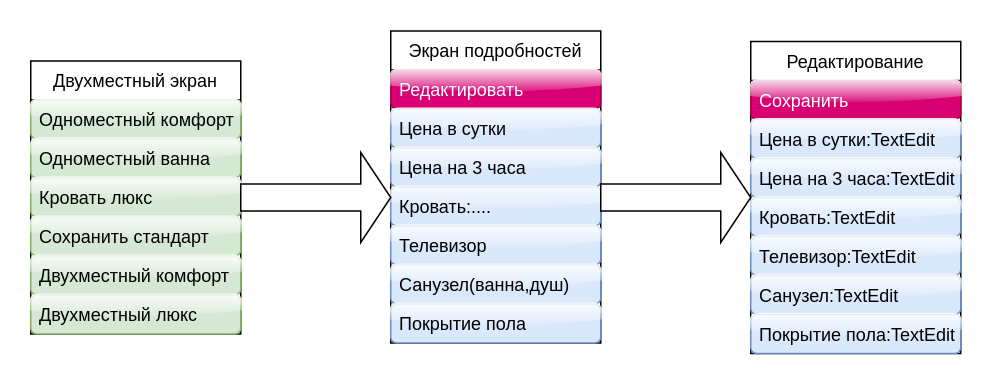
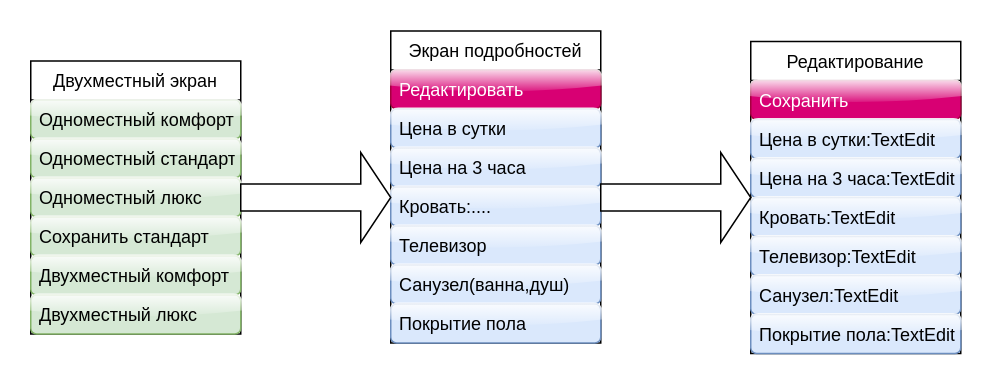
node "Одноместный ванна": label "Одноместный ванна" -> "Одноместный стандарт"
node "Кровать люкс": label "Кровать люкс" -> "Одноместный люкс"
